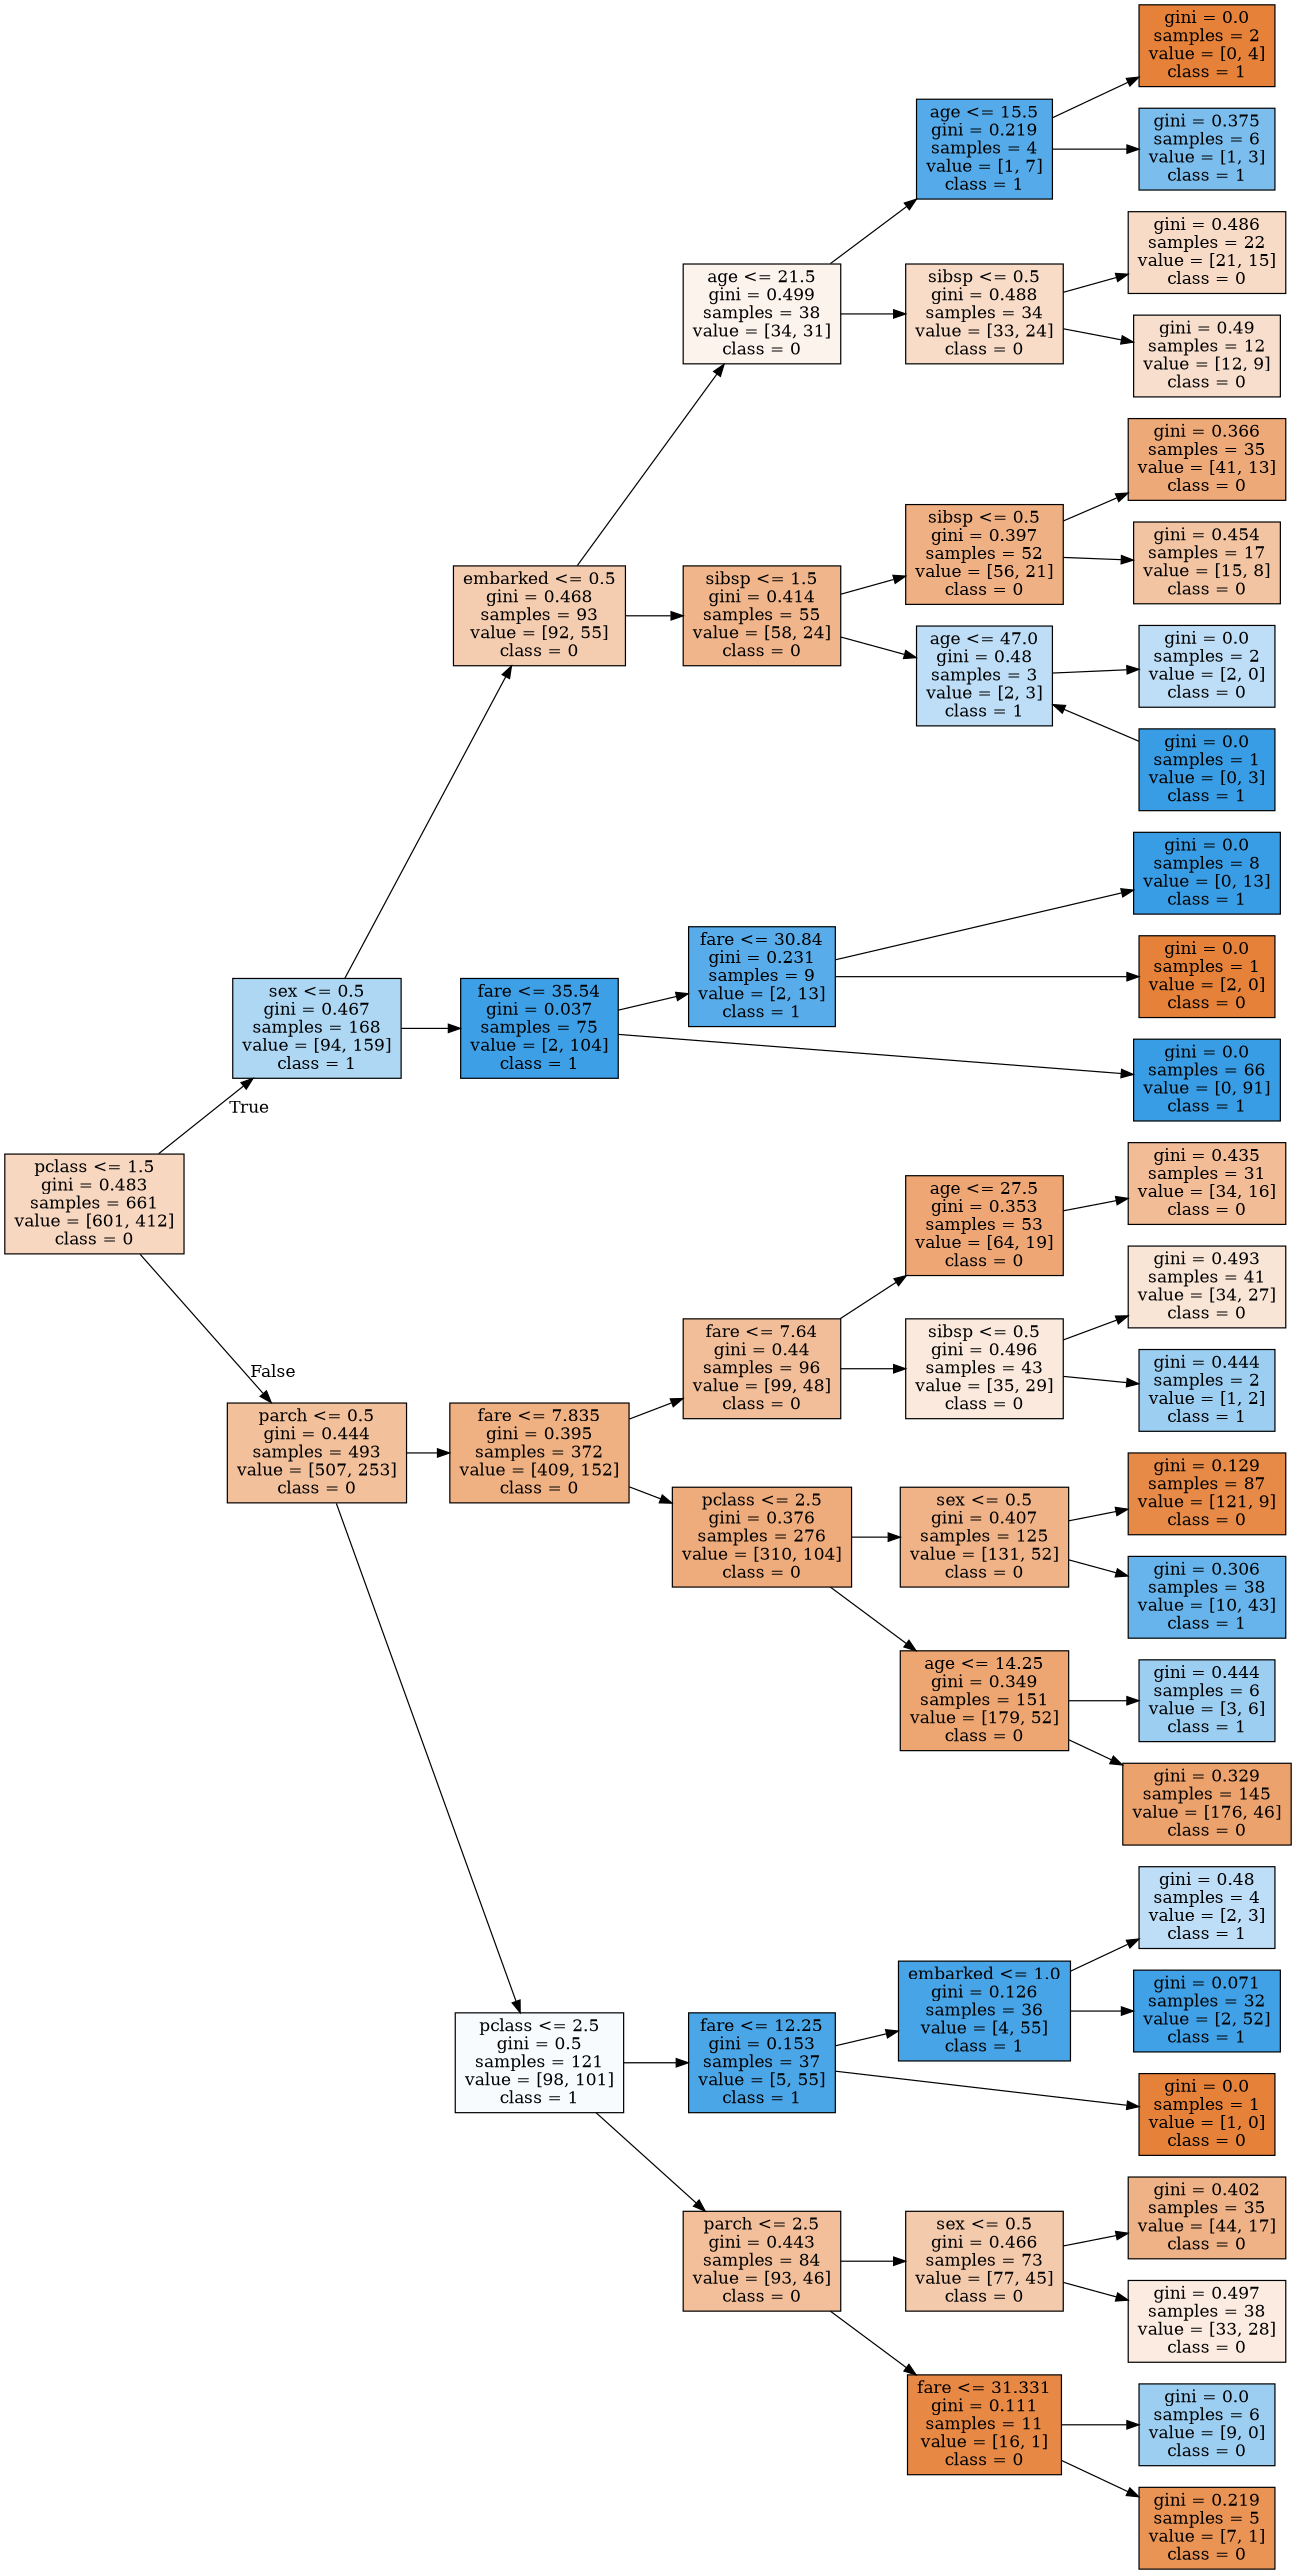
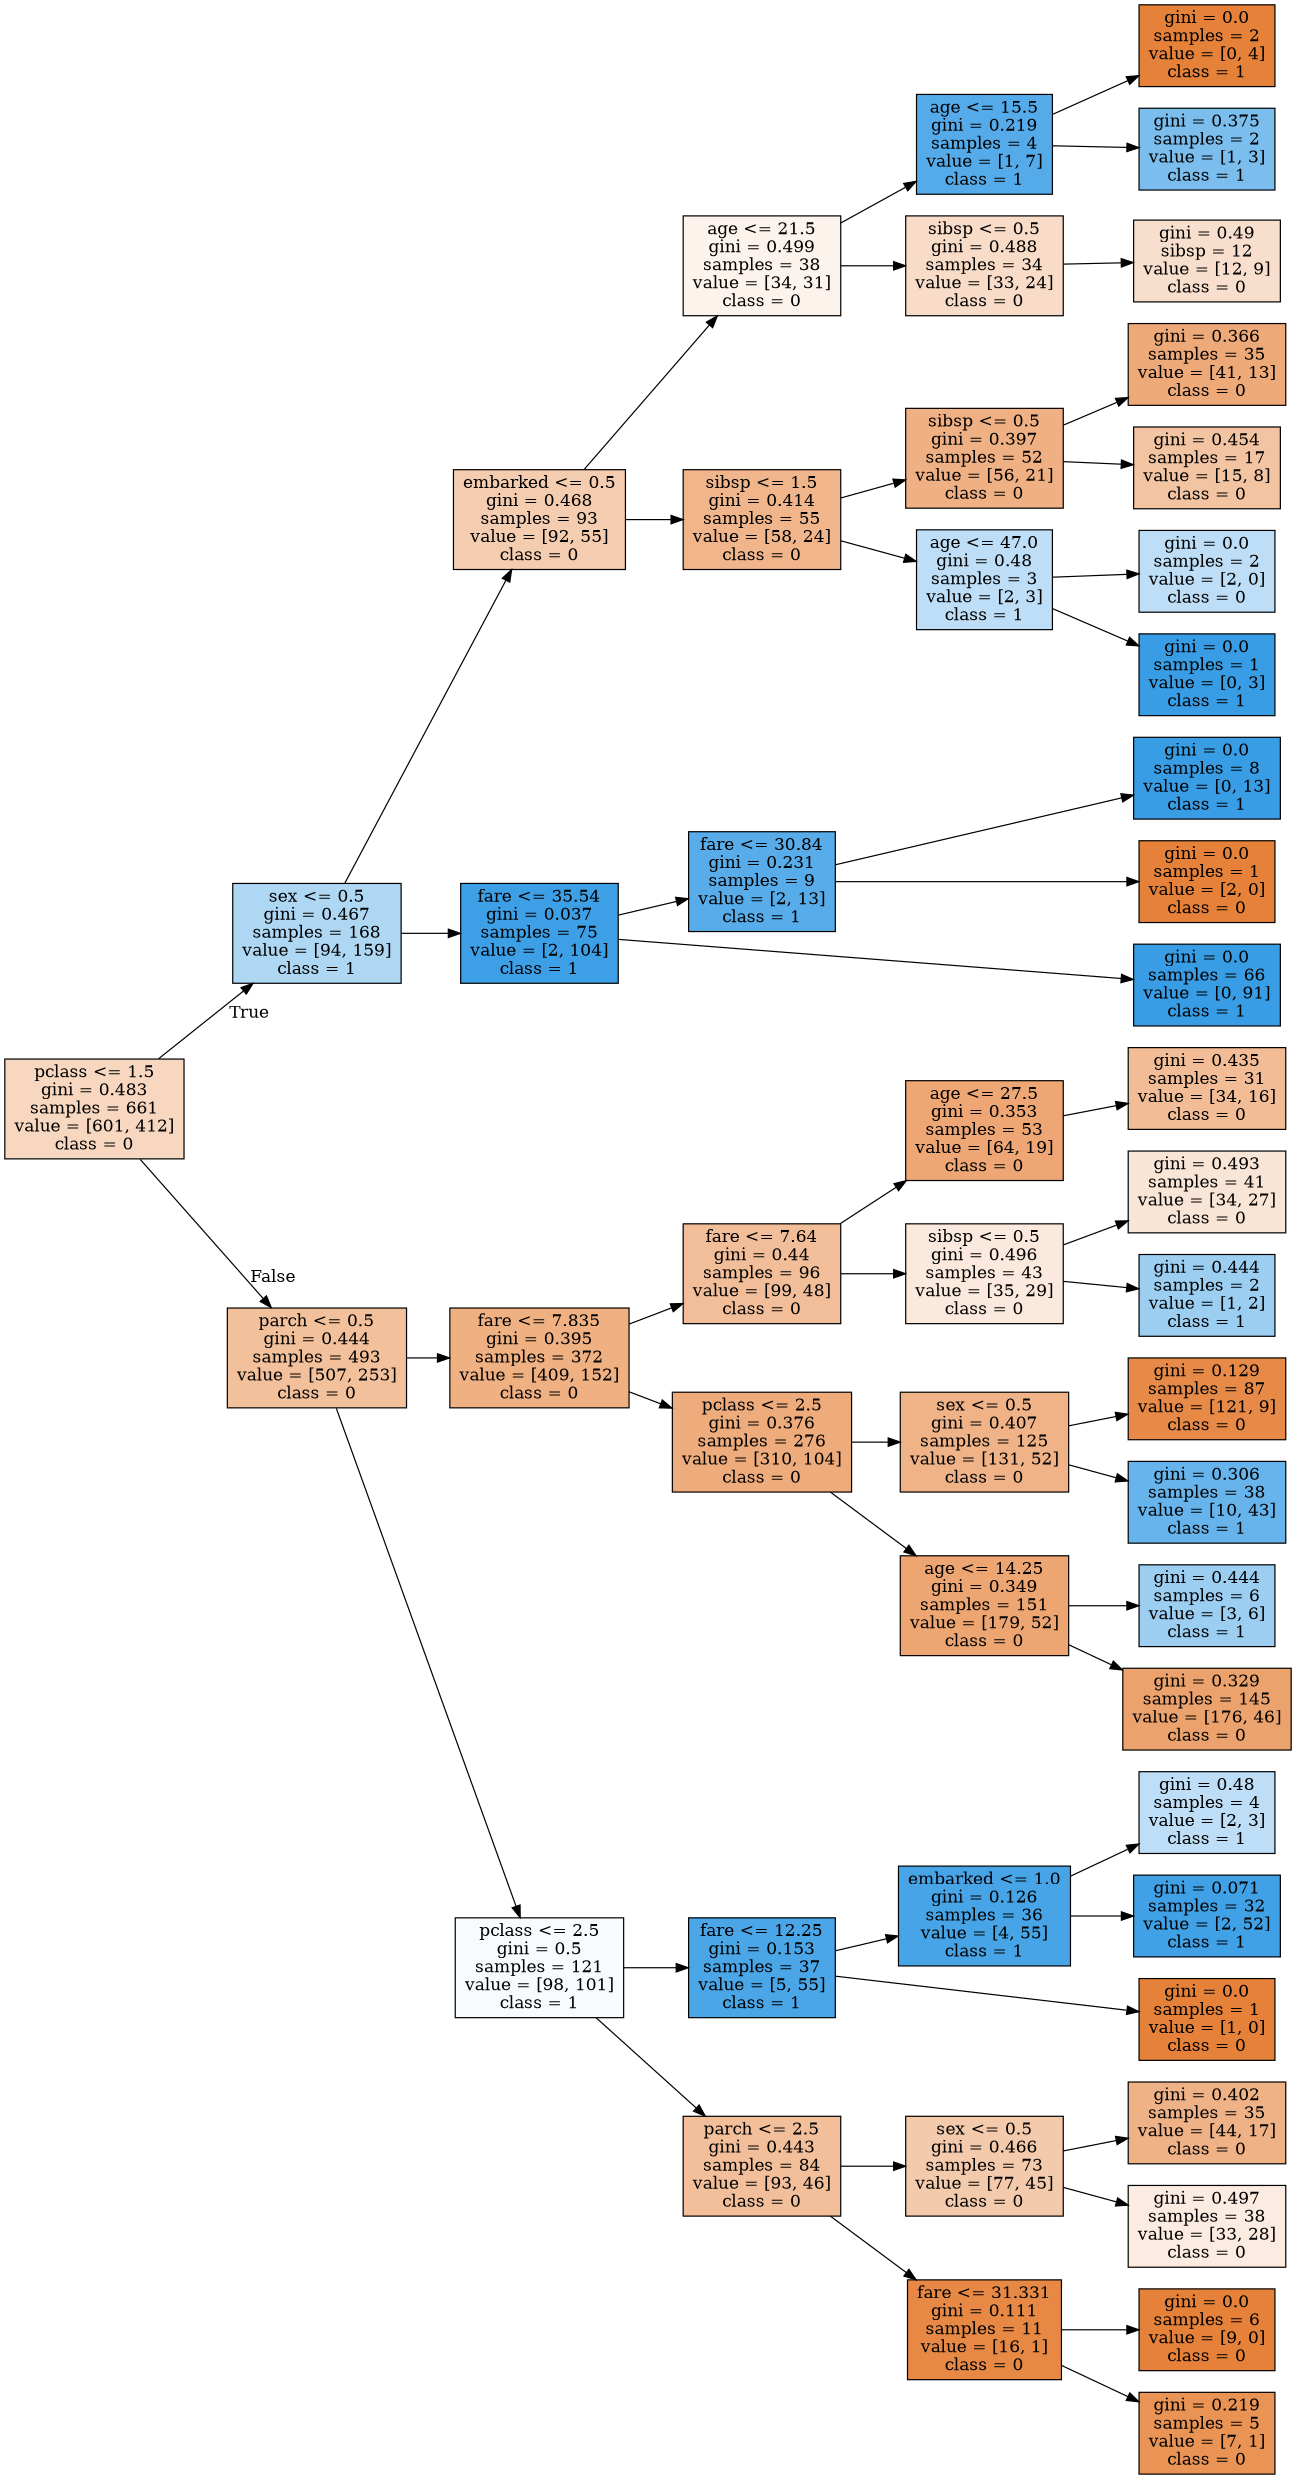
node "gini = 0.375 samples = 6 value = [1, 3] class = 1": label "gini = 0.375 samples = 6 value = [1, 3] class = 1" -> "gini = 0.375 samples = 2 value = [1, 3] class = 1"
node "gini = 0.486 samples = 22 value = [21, 15] class = 0": removed
node "gini = 0.49 samples = 12 value = [12, 9] class = 0": label "gini = 0.49 samples = 12 value = [12, 9] class = 0" -> "gini = 0.49 sibsp = 12 value = [12, 9] class = 0"
edge "gini = 0.0 samples = 1 value = [0, 3] class = 1" -> "age <= 47.0 gini = 0.48 samples = 3 value = [2, 3] class = 1": reversed
node "gini = 0.0 samples = 6 value = [9, 0] class = 0": fillcolor #399de57f -> #e58139ff
